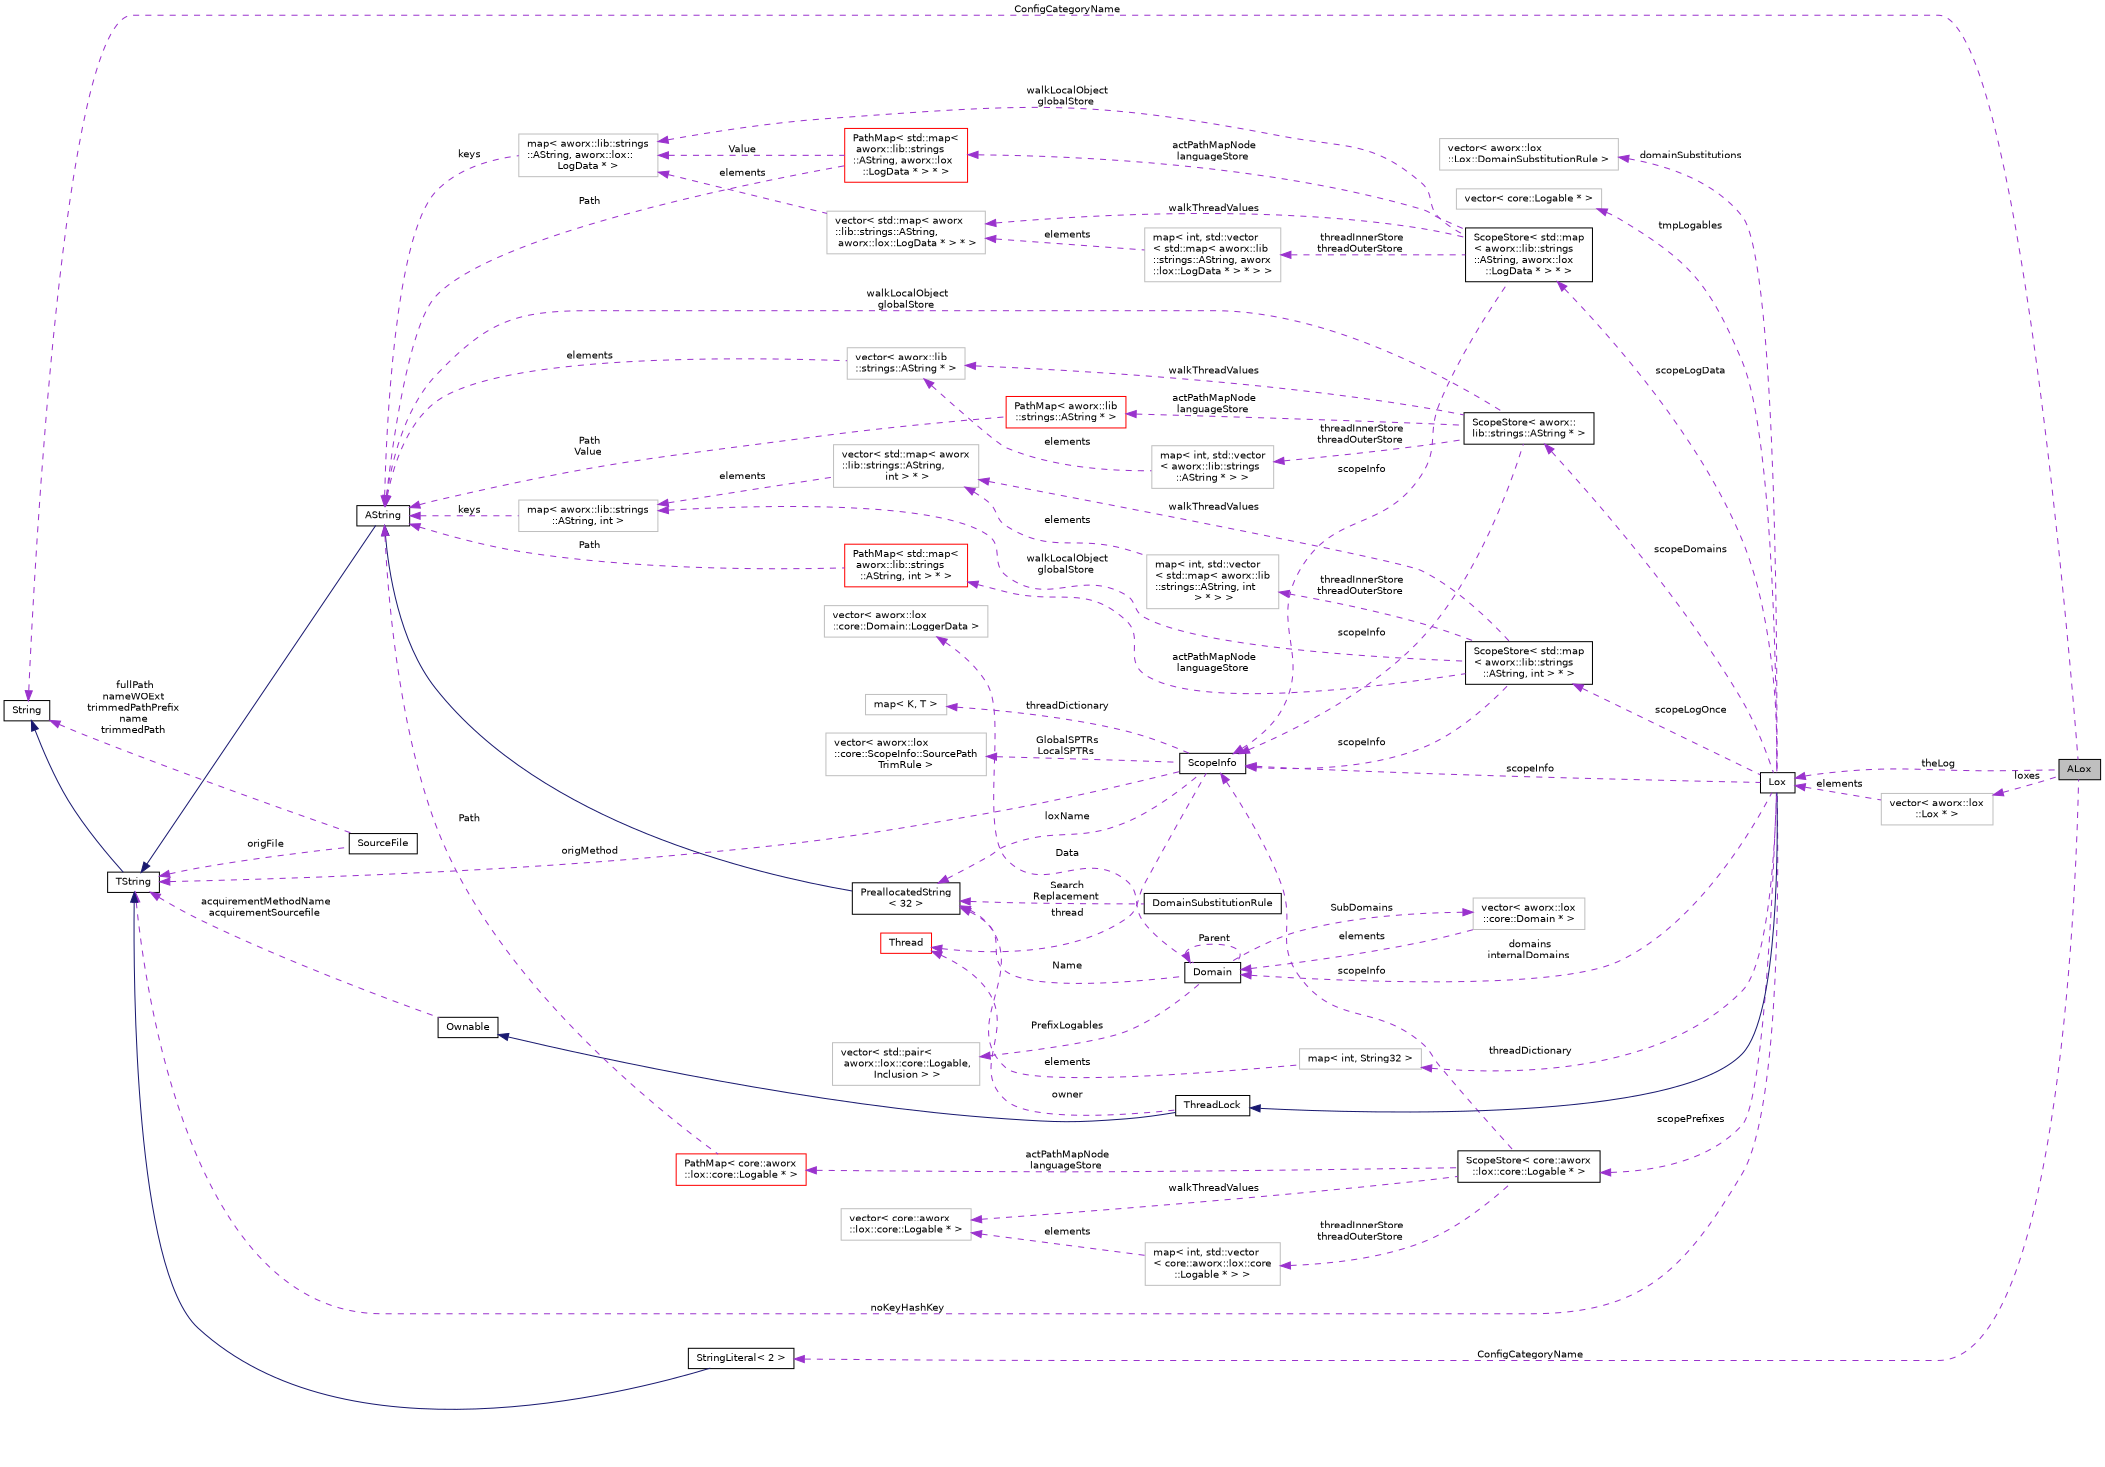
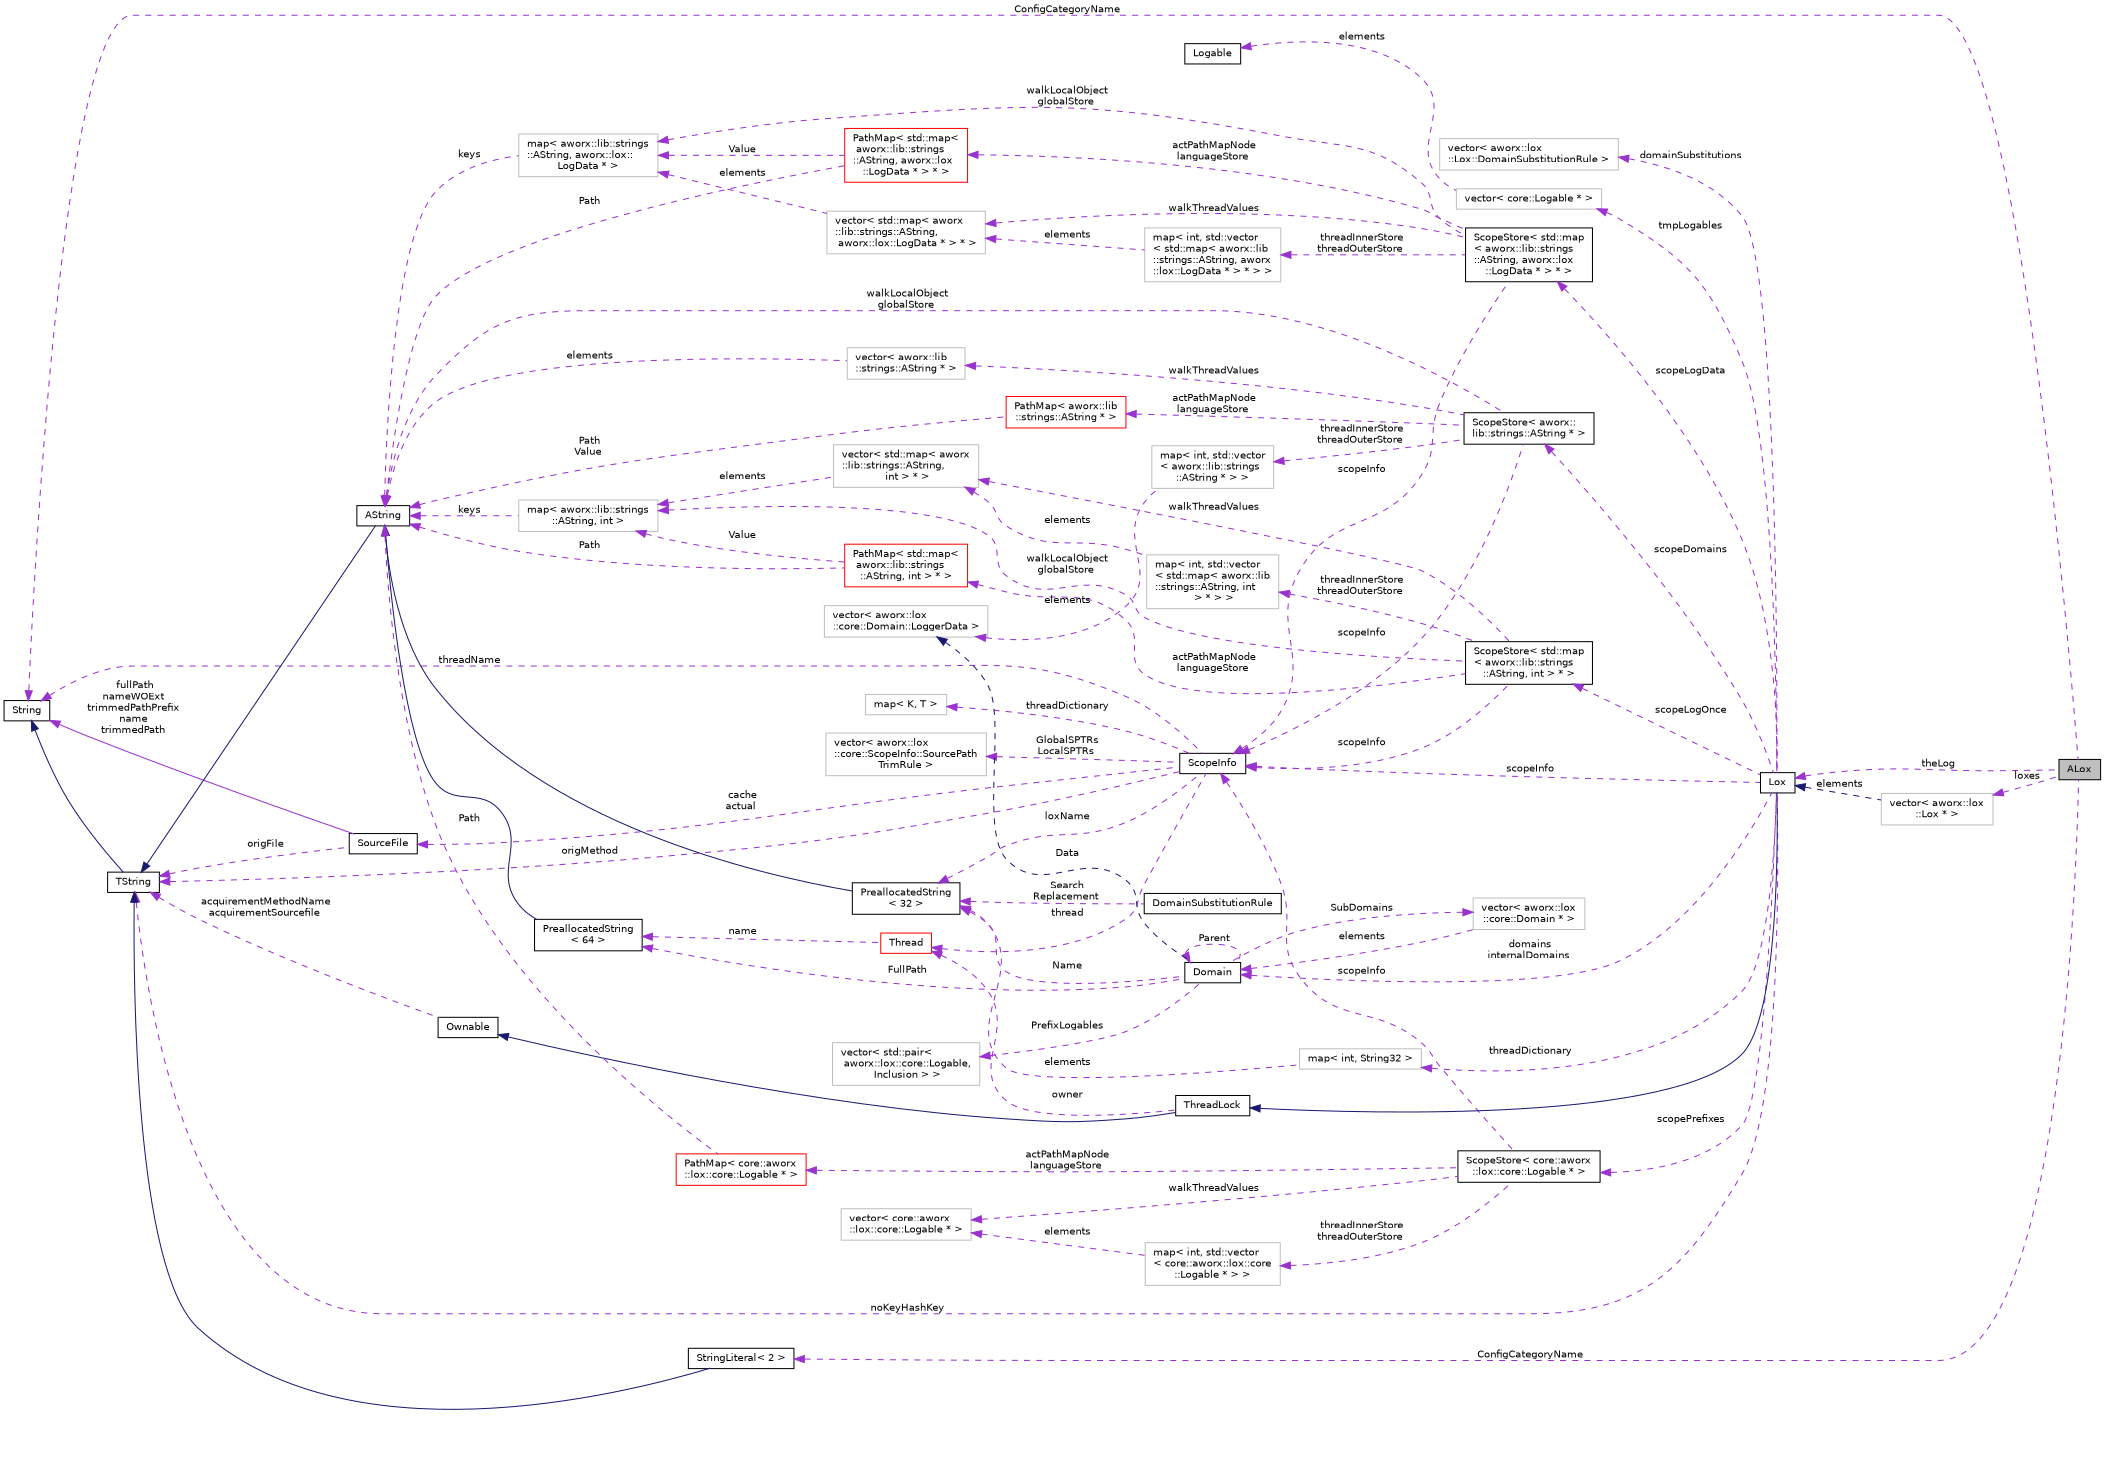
node "Logable": added
edge "map< int, std::vector < aworx::lib::strings ::AString * > >" -> "vector< aworx::lib ::strings::AString * >": now "map< int, std::vector < aworx::lib::strings ::AString * > >" -> "vector< aworx::lox ::core::Domain::LoggerData >"
edge "PathMap< std::map< aworx::lib::strings ::AString, int > * >" -> "map< aworx::lib::strings ::AString, int >": added, label "Value"
edge "ScopeInfo" -> "String": added, label "threadName"
edge "SourceFile" -> "String": style dashed -> solid
edge "vector< aworx::lox ::Lox * >" -> "Lox": color darkorchid3 -> midnightblue
edge "ScopeInfo" -> "SourceFile": added, label "cache actual"
edge "Domain" -> "vector< aworx::lox ::core::Domain::LoggerData >": color darkorchid3 -> midnightblue
node "PreallocatedString < 64 >": added
